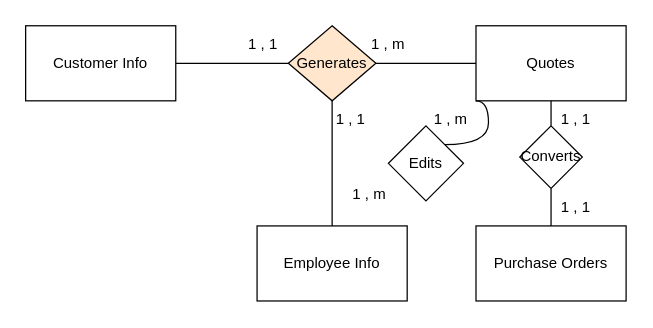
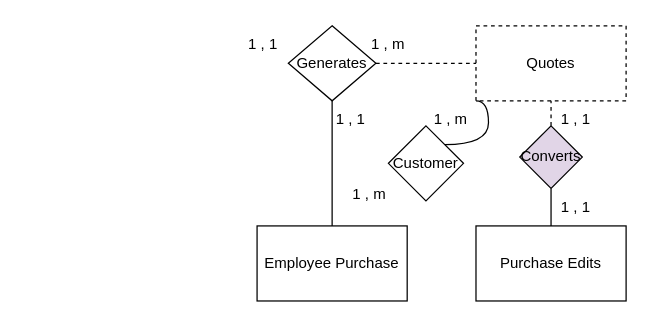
node "Customer Info": removed
edge "Customer Info" -- "Generates": removed
node "Generates": fillcolor #ffe6cc -> #ffffff
edge "Generates" -- "Quotes": style solid -> dashed
node "Quotes": style solid -> dashed
edge "Quotes" -- "Converts": style solid -> dashed
node "Converts": fillcolor #ffffff -> #e1d5e7
node "Edits": label "Edits" -> "Customer"
node "Employee Info": label "Employee Info" -> "Employee Purchase"
node "Purchase Orders": label "Purchase Orders" -> "Purchase Edits"
